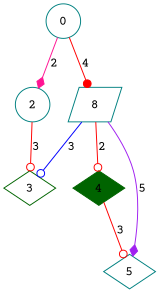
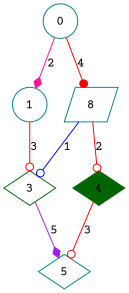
node "2": label "2" -> "1"
edge "8" -> "3": label "3" -> "1"
edge "8" -> "5": now "3" -> "5"
